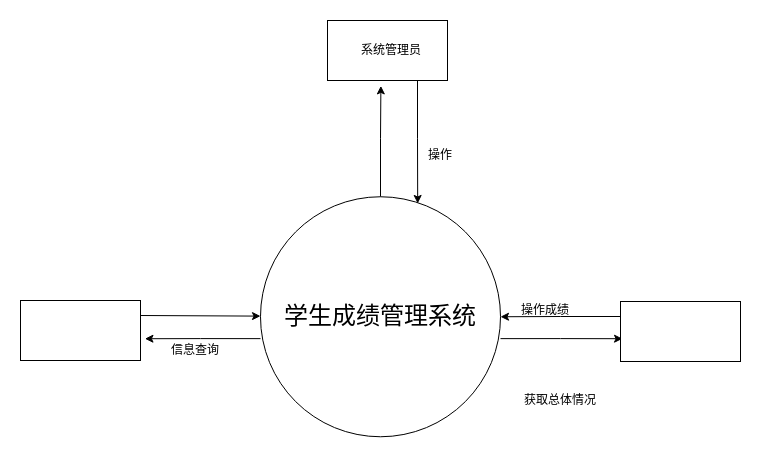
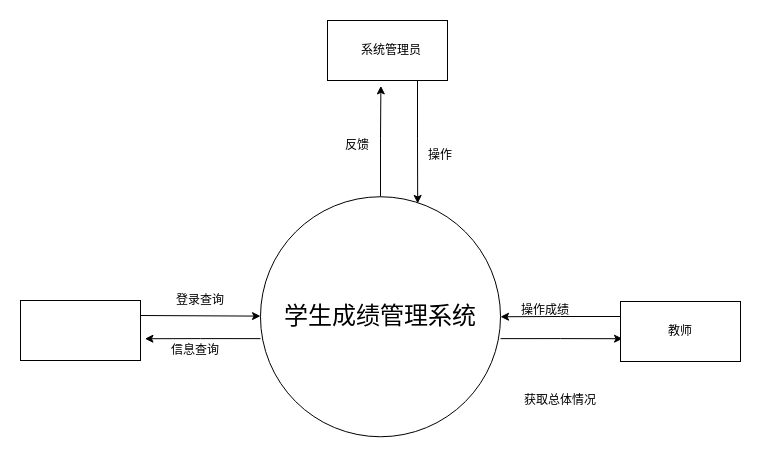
node "反馈": added
node "登录查询": added
node "教师": added
